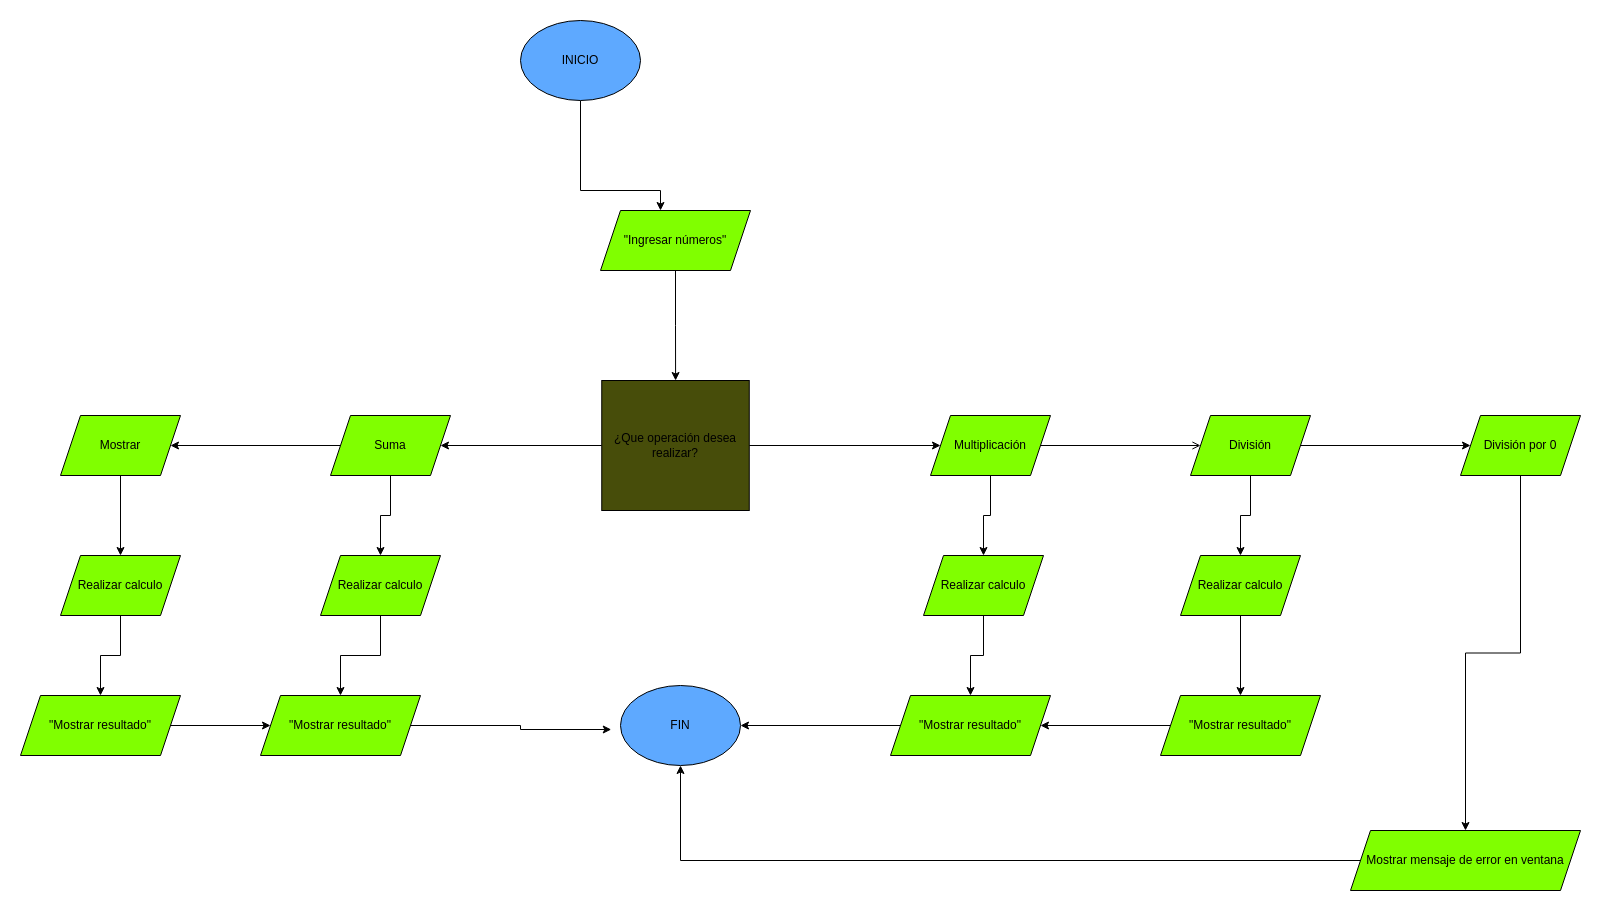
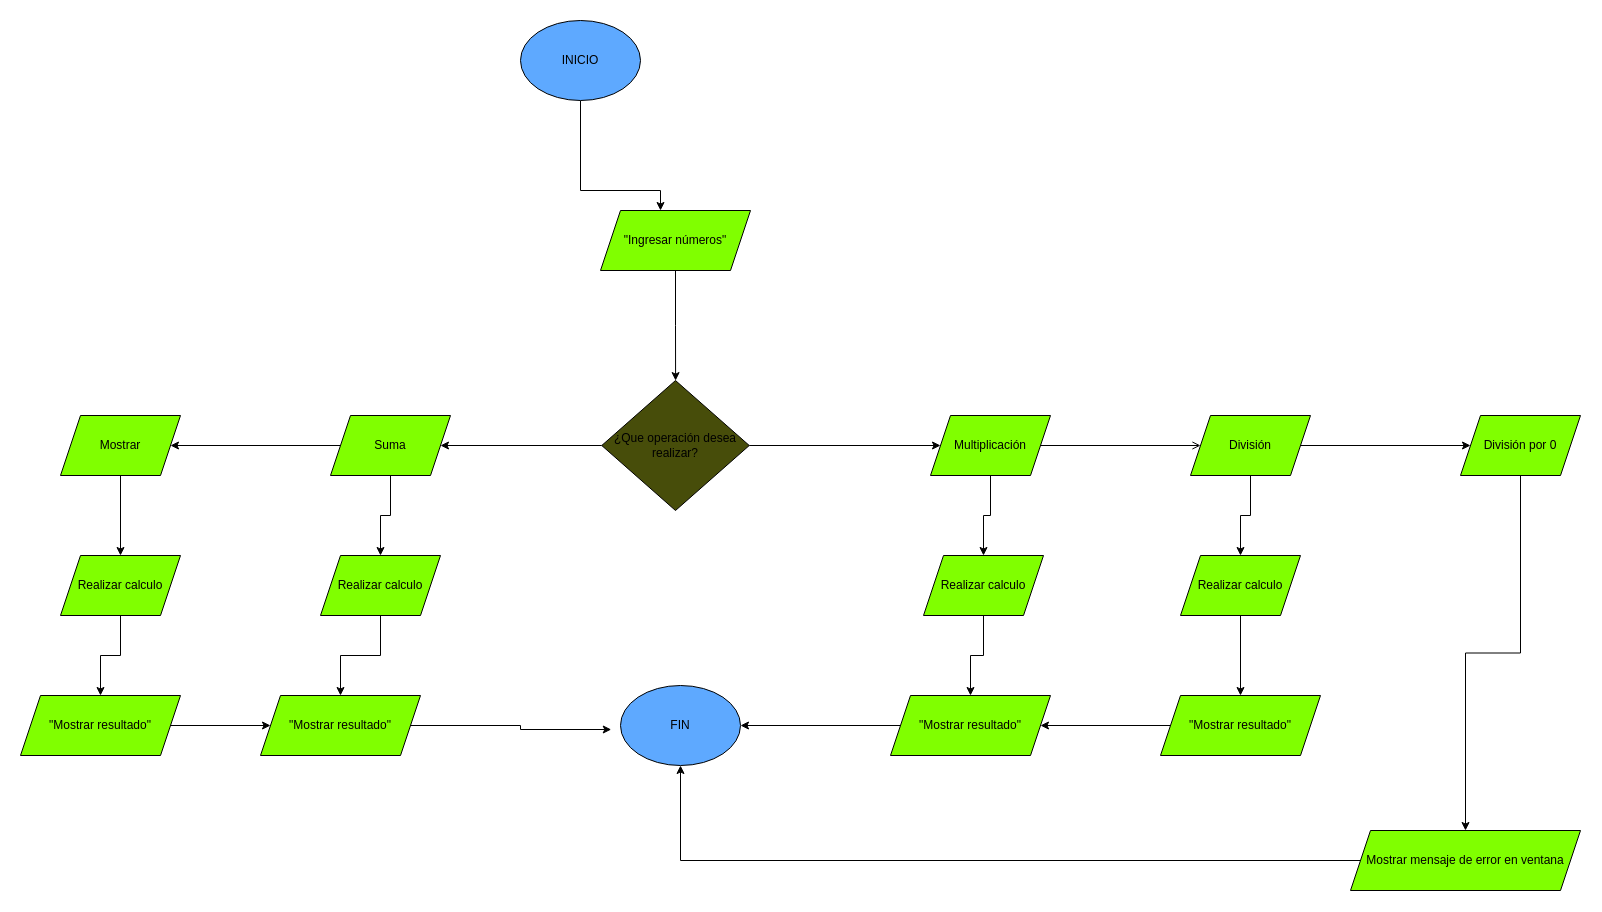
node "¿Que operación desea realizar?": shape rectangle -> diamond
